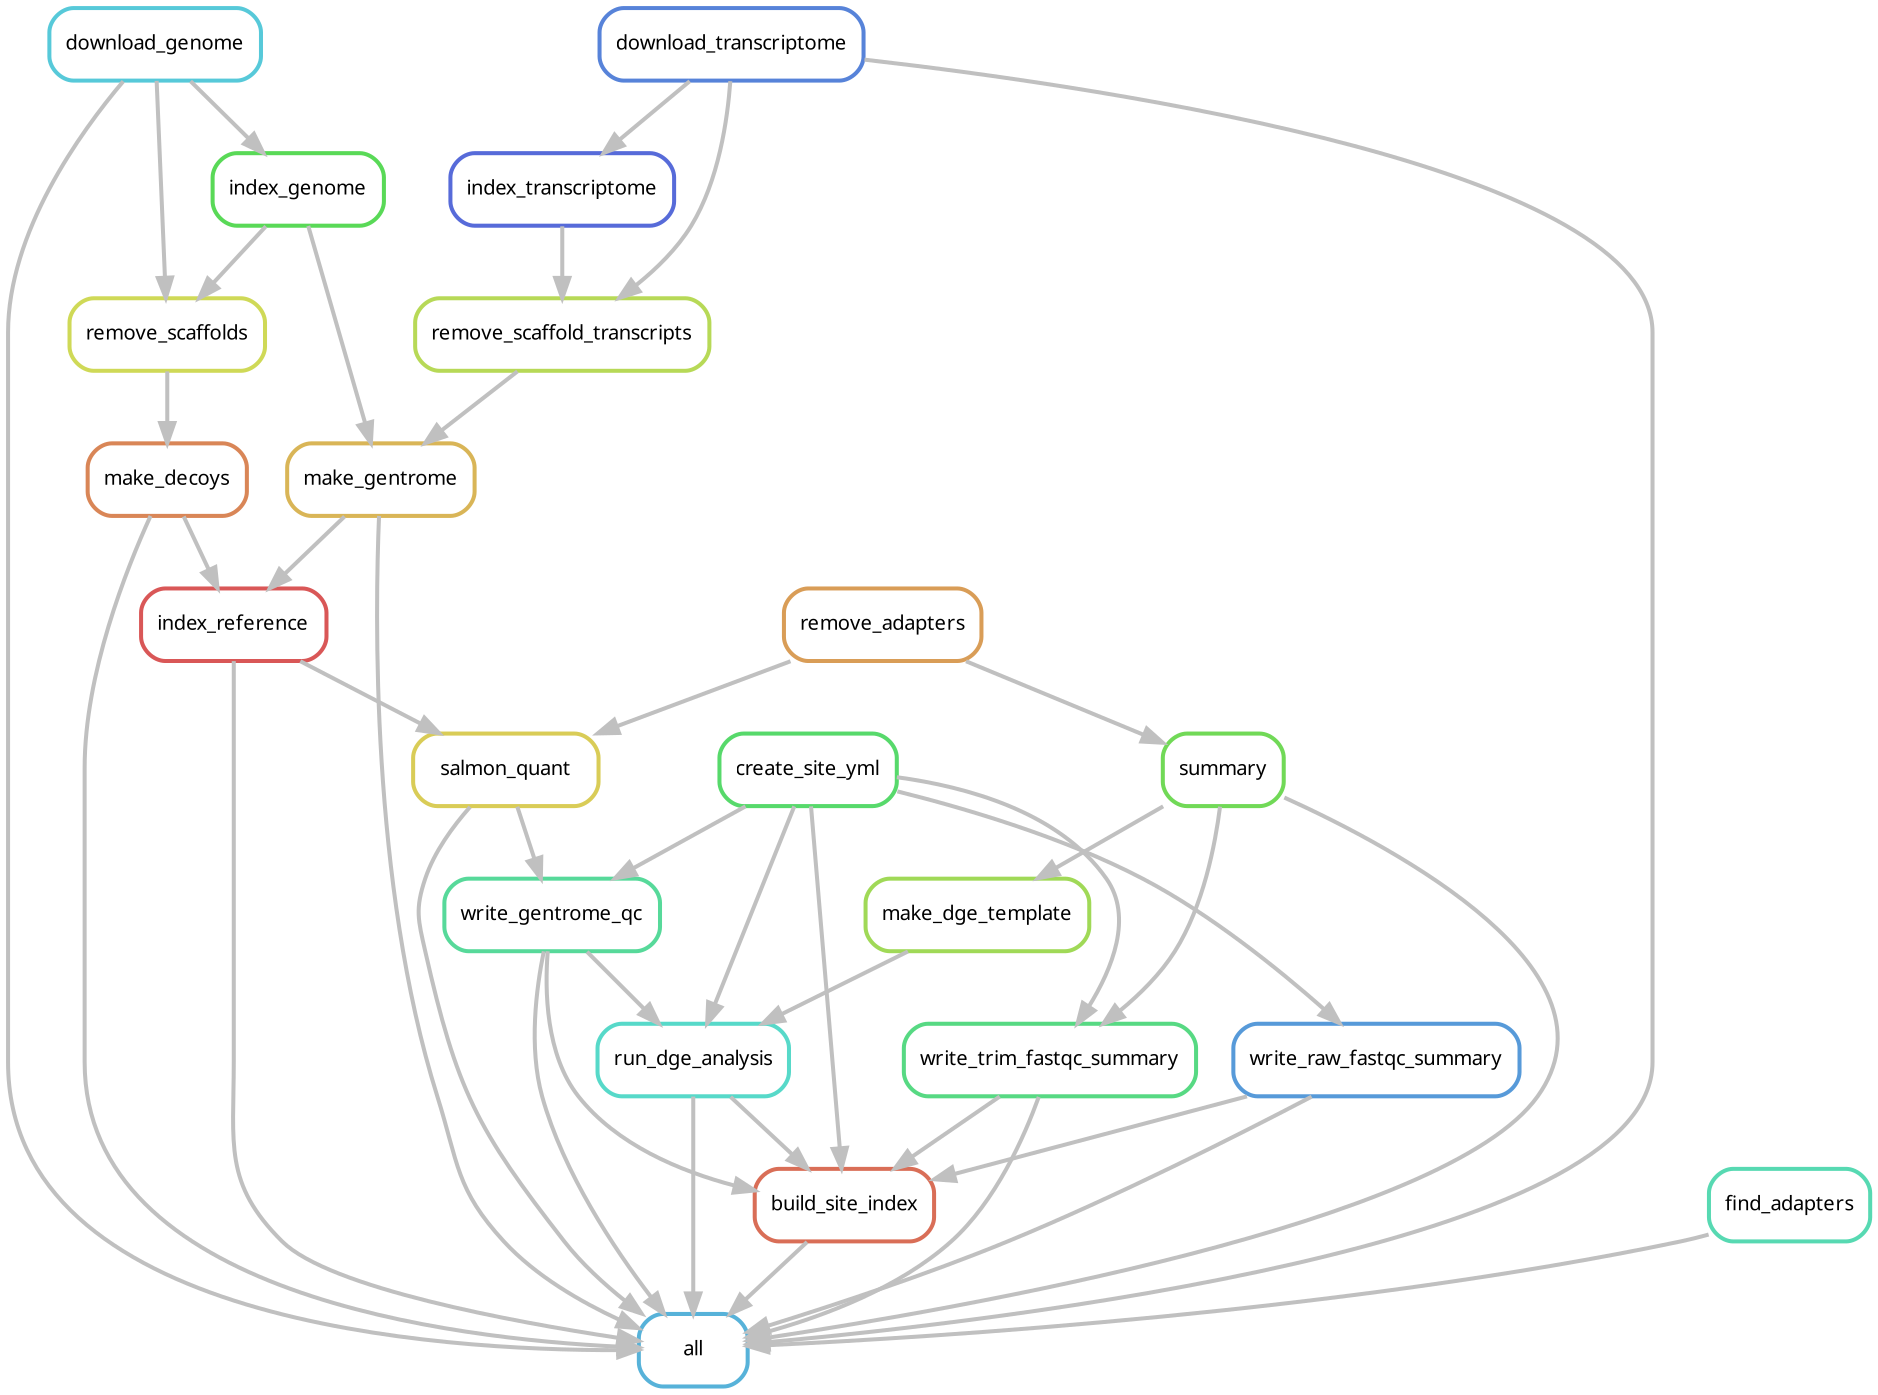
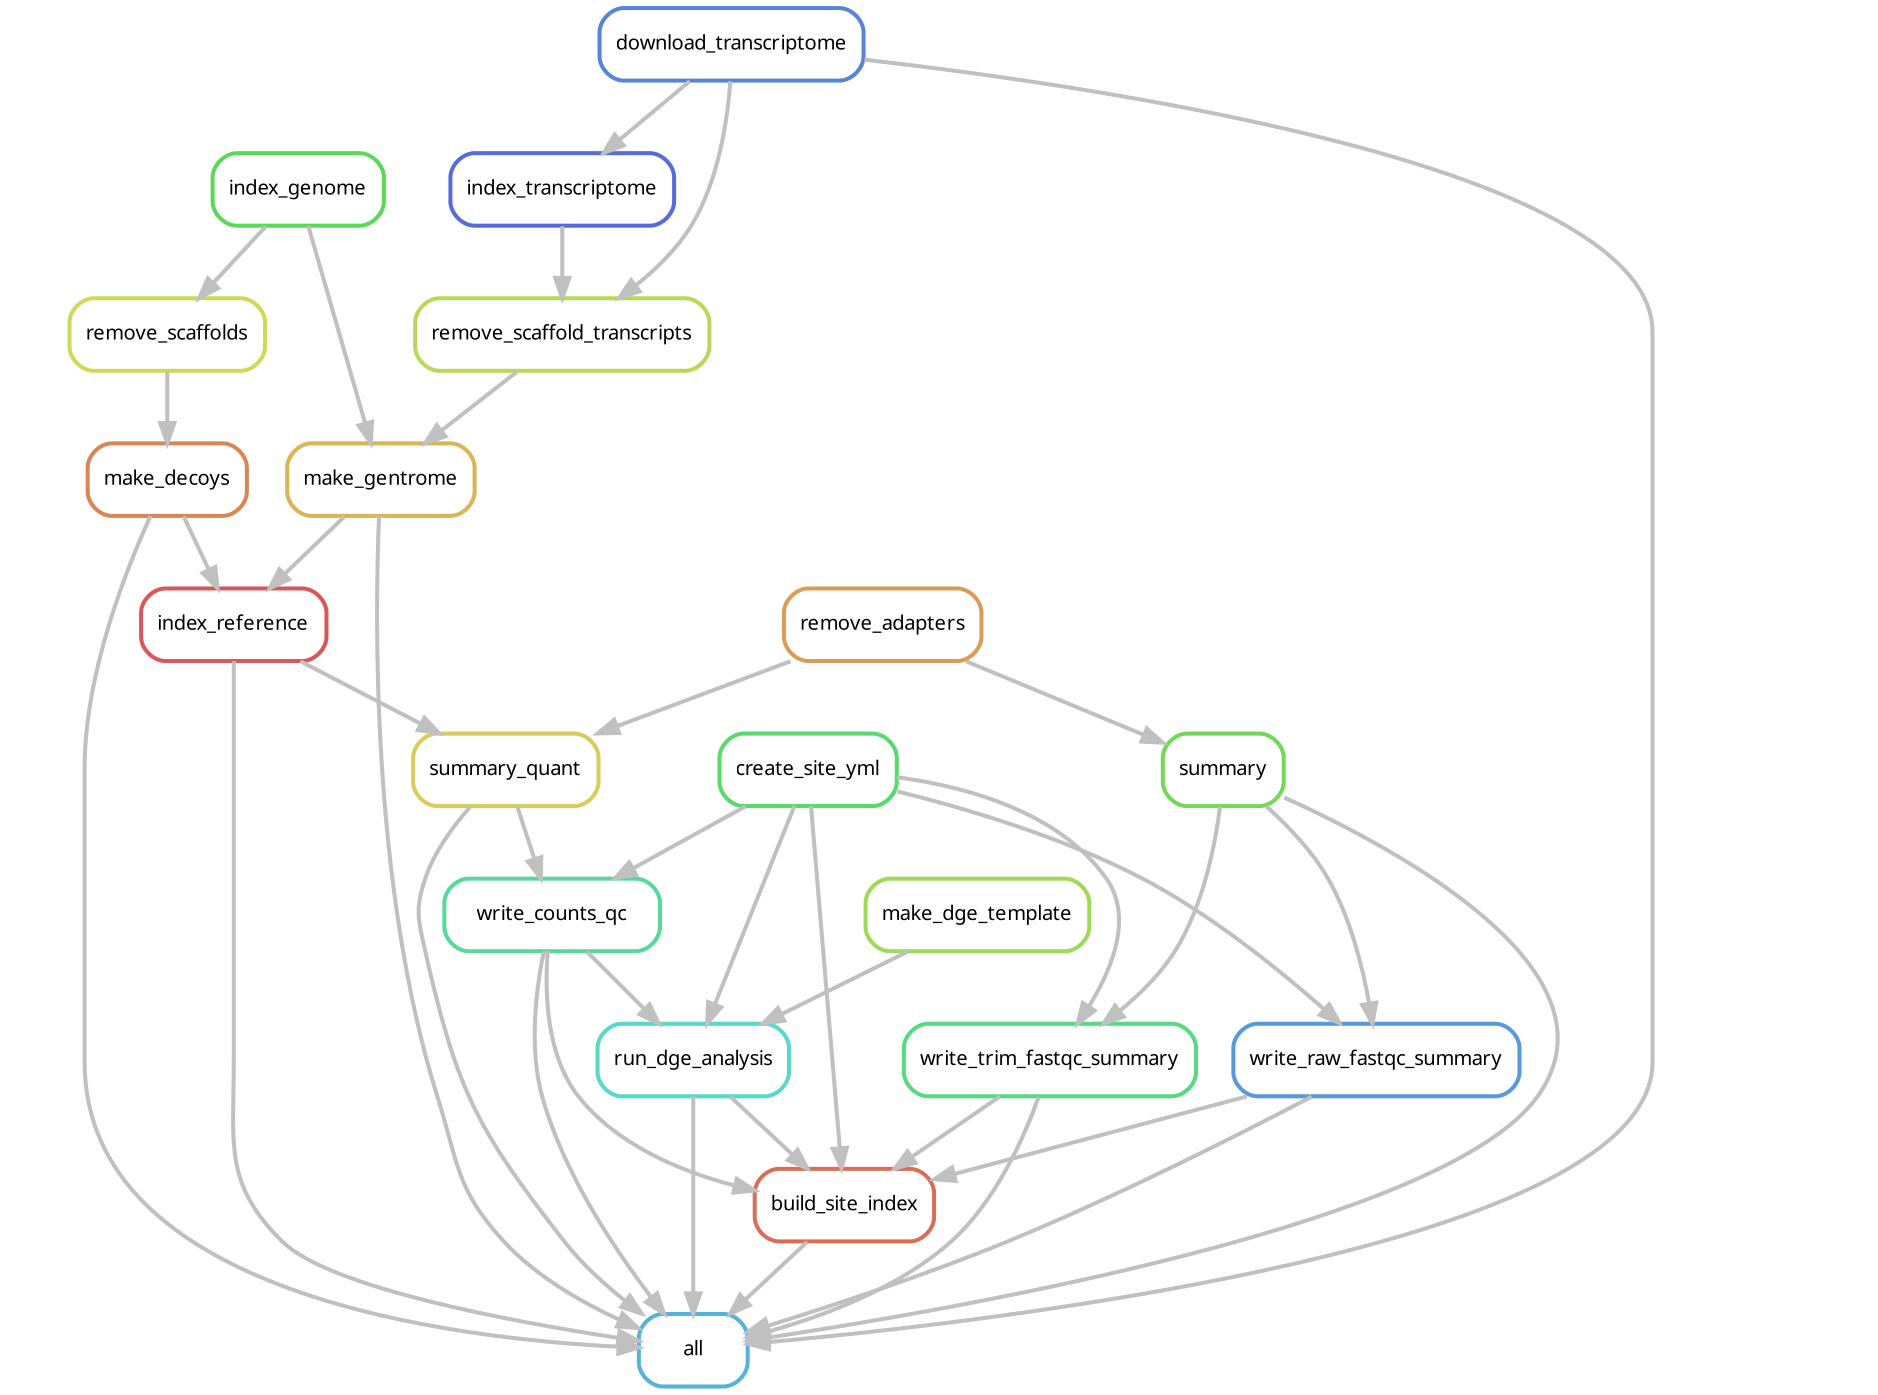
node "download_genome": removed
node "salmon_quant": label "salmon_quant" -> "summary_quant"
edge "summary" -> "make_dge_template": now "summary" -> "write_raw_fastqc_summary"
node "write_gentrome_qc": label "write_gentrome_qc" -> "write_counts_qc"
node "find_adapters": removed
